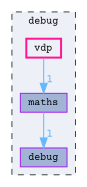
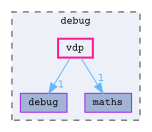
edge "maths" -> "debug": now "vdp" -> "debug"
